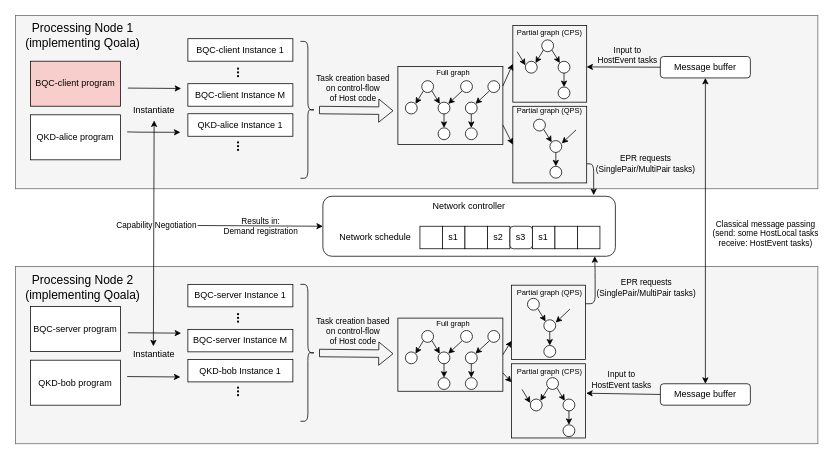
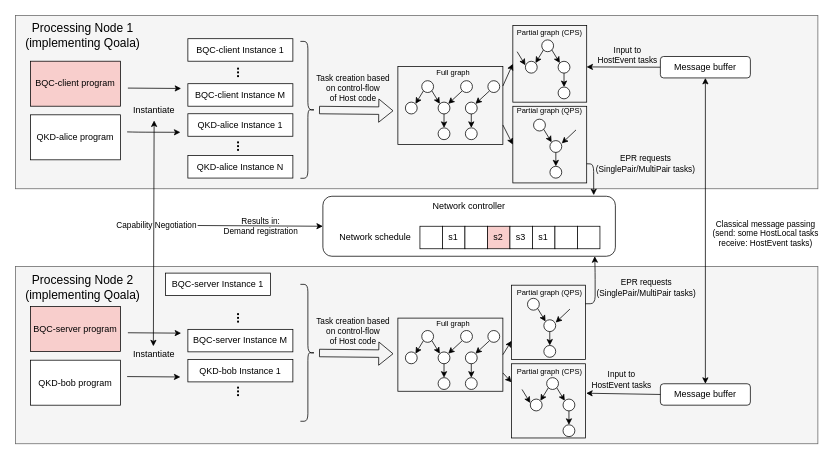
node "QKD-alice Instance N": added
node "s2": fillcolor #ffffff -> #f8cecc
node "s3": shape rounded rectangle -> rectangle
node "BQC-server Instance 1": moved (240, 295) -> (218, 284)
node "BQC-server program": fillcolor #ffffff -> #f8cecc
